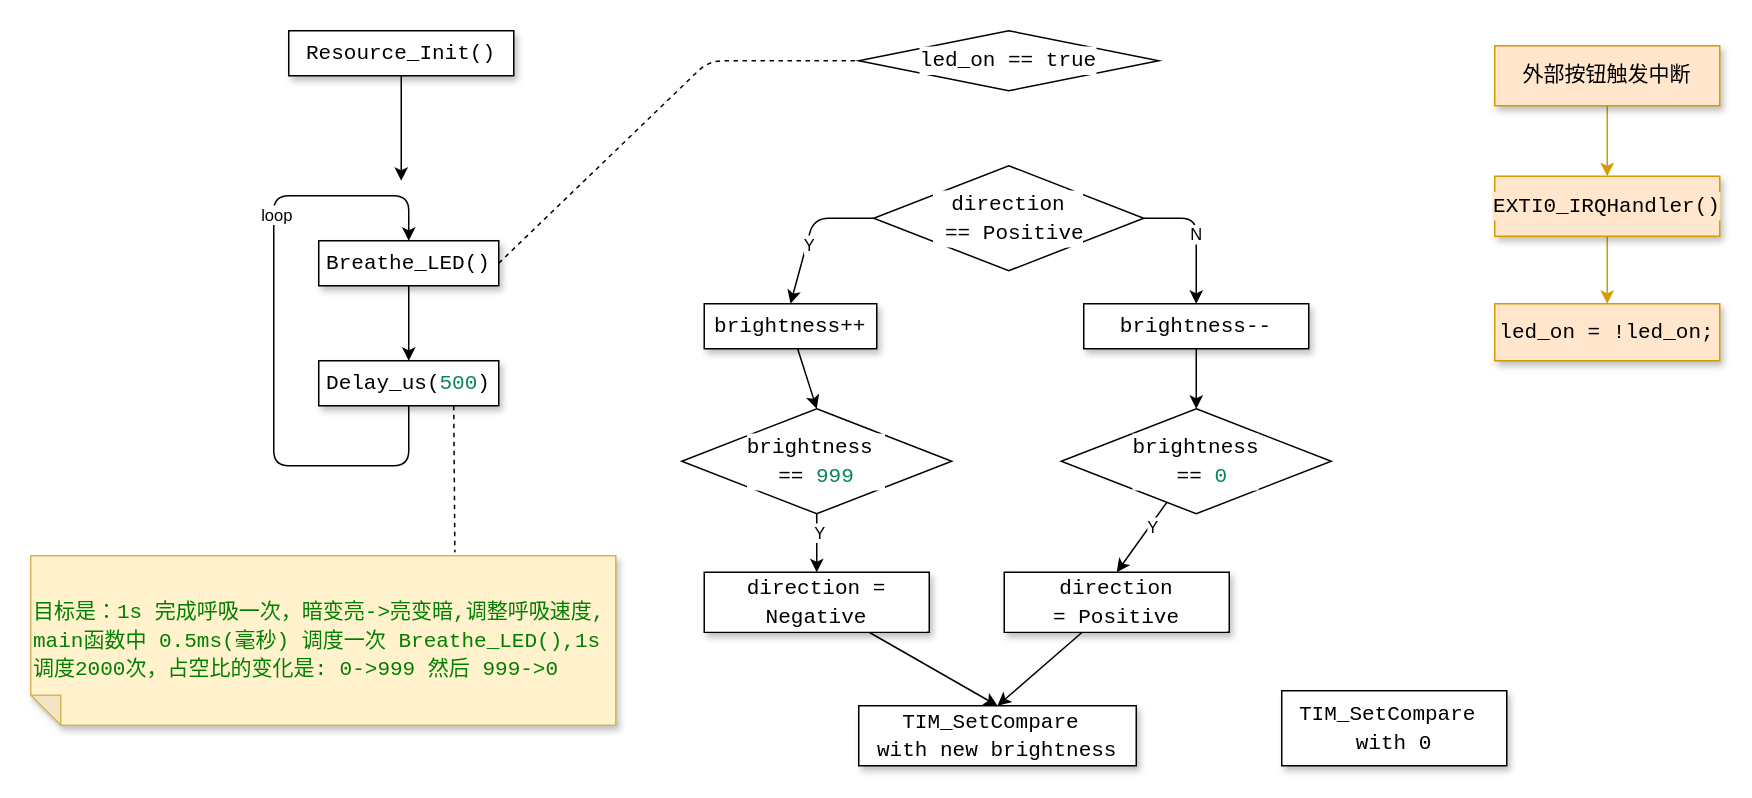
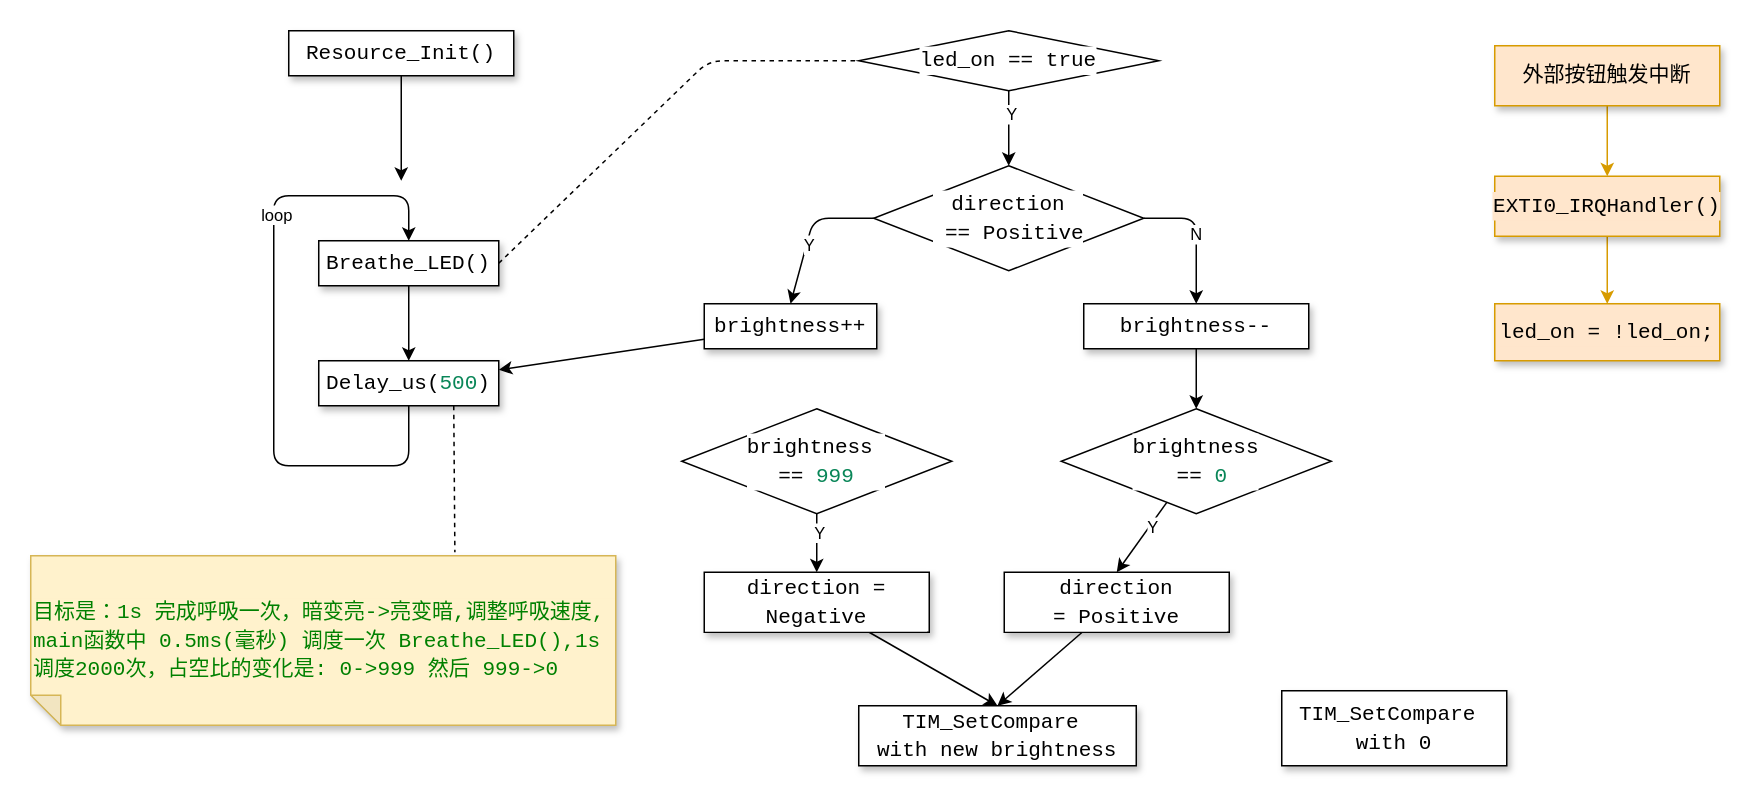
edge "led_on == true" -> "direction == Positive": added, label "Y"
edge "brightness++" -> "brightness == 999": now "brightness++" -> "Delay_us(500)"
